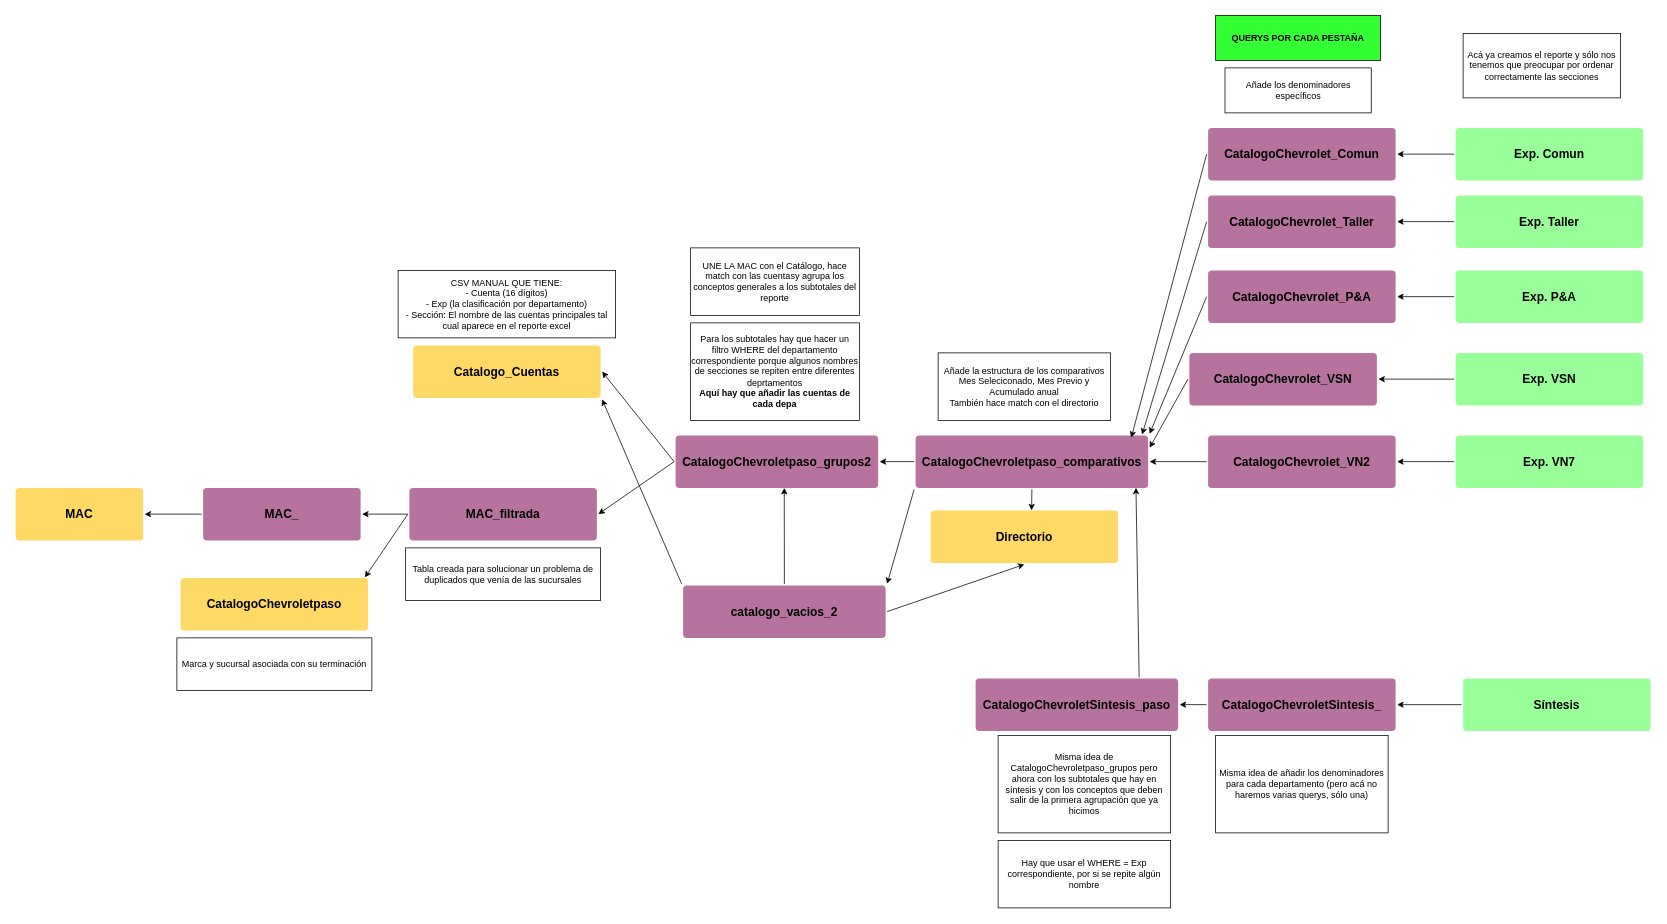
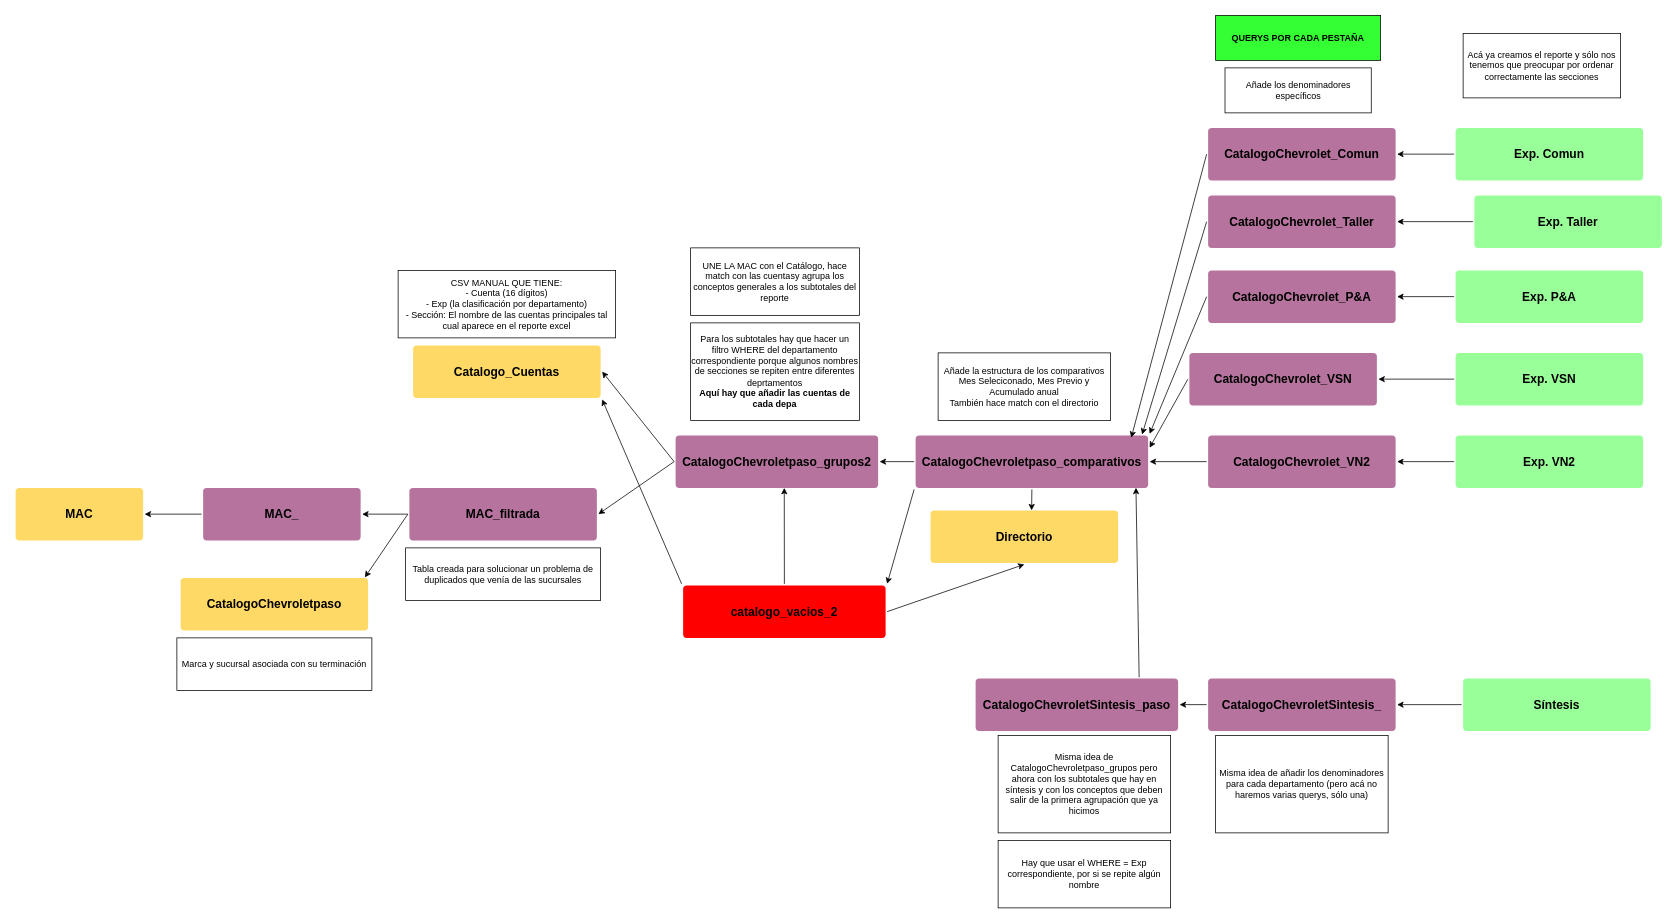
node "Exp. Taller": moved (1549, 222) -> (1568, 222)
node "Exp. VN7": label "Exp. VN7" -> "Exp. VN2"
node "catalogo_vacios_2": fillcolor #b5739d -> #ff0000
